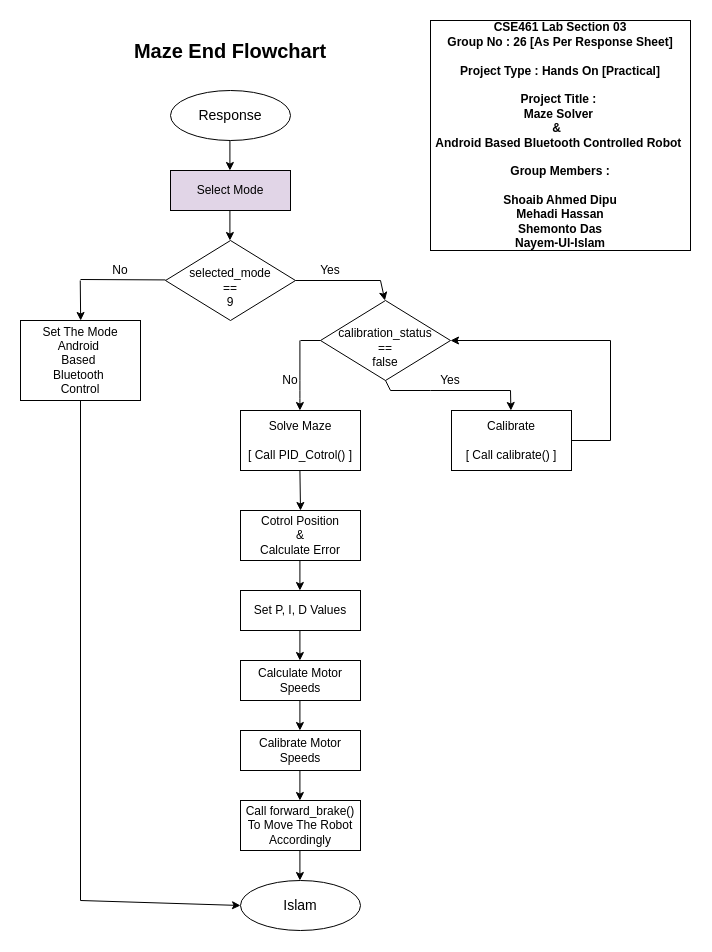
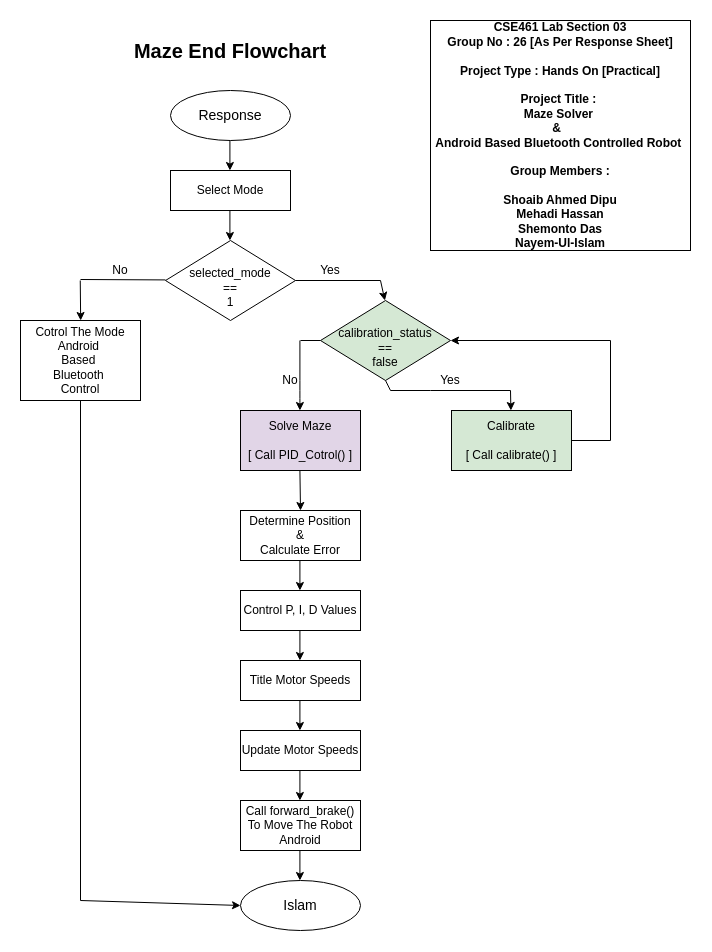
node "Select Mode": fillcolor #e1d5e7 -> #ffffff
node "selected_mode == 9": label "selected_mode == 9" -> "selected_mode == 1"
node "calibration_status == false": fillcolor #ffffff -> #d5e8d4
node "Set The Mode Android Based Bluetooth Control": label "Set The Mode Android Based Bluetooth Control" -> "Cotrol The Mode Android Based Bluetooth Control"
node "Solve Maze [ Call PID_Cotrol() ]": fillcolor #ffffff -> #e1d5e7
node "Calibrate [ Call calibrate() ]": fillcolor #ffffff -> #d5e8d4
node "Cotrol Position & Calculate Error": label "Cotrol Position & Calculate Error" -> "Determine Position & Calculate Error"
node "Set P, I, D Values": label "Set P, I, D Values" -> "Control P, I, D Values"
node "Calculate Motor Speeds": label "Calculate Motor Speeds" -> "Title Motor Speeds"
node "Calibrate Motor Speeds": label "Calibrate Motor Speeds" -> "Update Motor Speeds"
node "Call forward_brake() To Move The Robot Accordingly": label "Call forward_brake() To Move The Robot Accordingly" -> "Call forward_brake() To Move The Robot Android"
